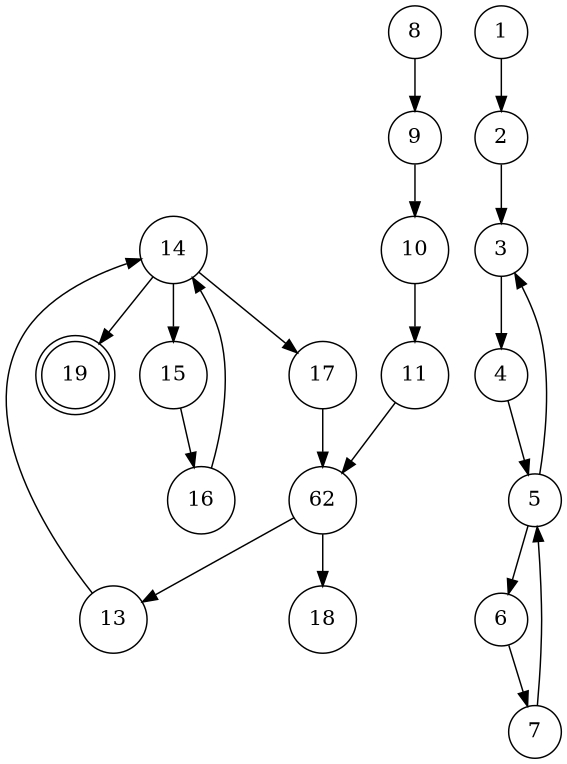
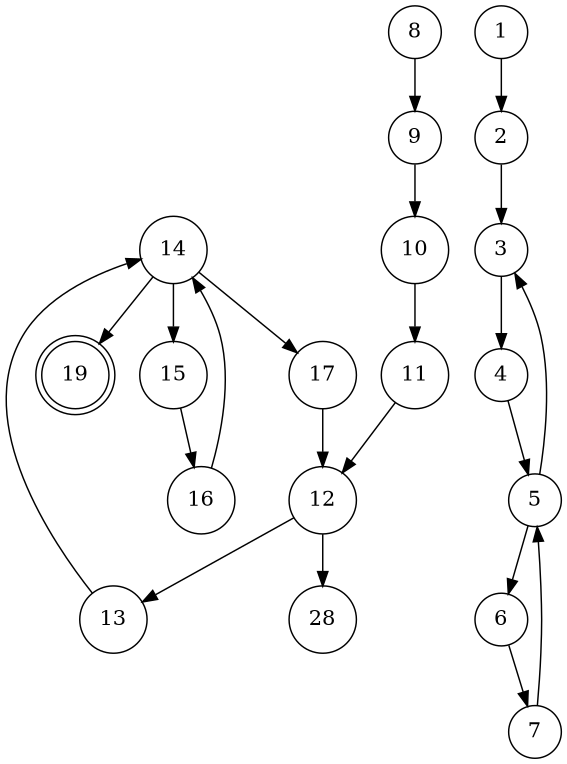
node "62": label "62" -> "12"
node "18": label "18" -> "28"
